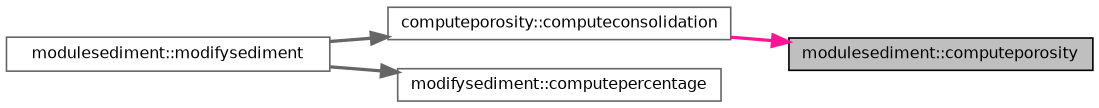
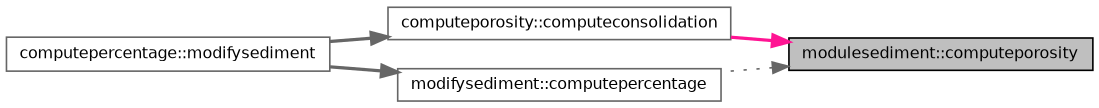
node "modulesediment::modifysediment": label "modulesediment::modifysediment" -> "computepercentage::modifysediment"
edge "modifysediment::computepercentage" -> "modulesediment::computeporosity": added
